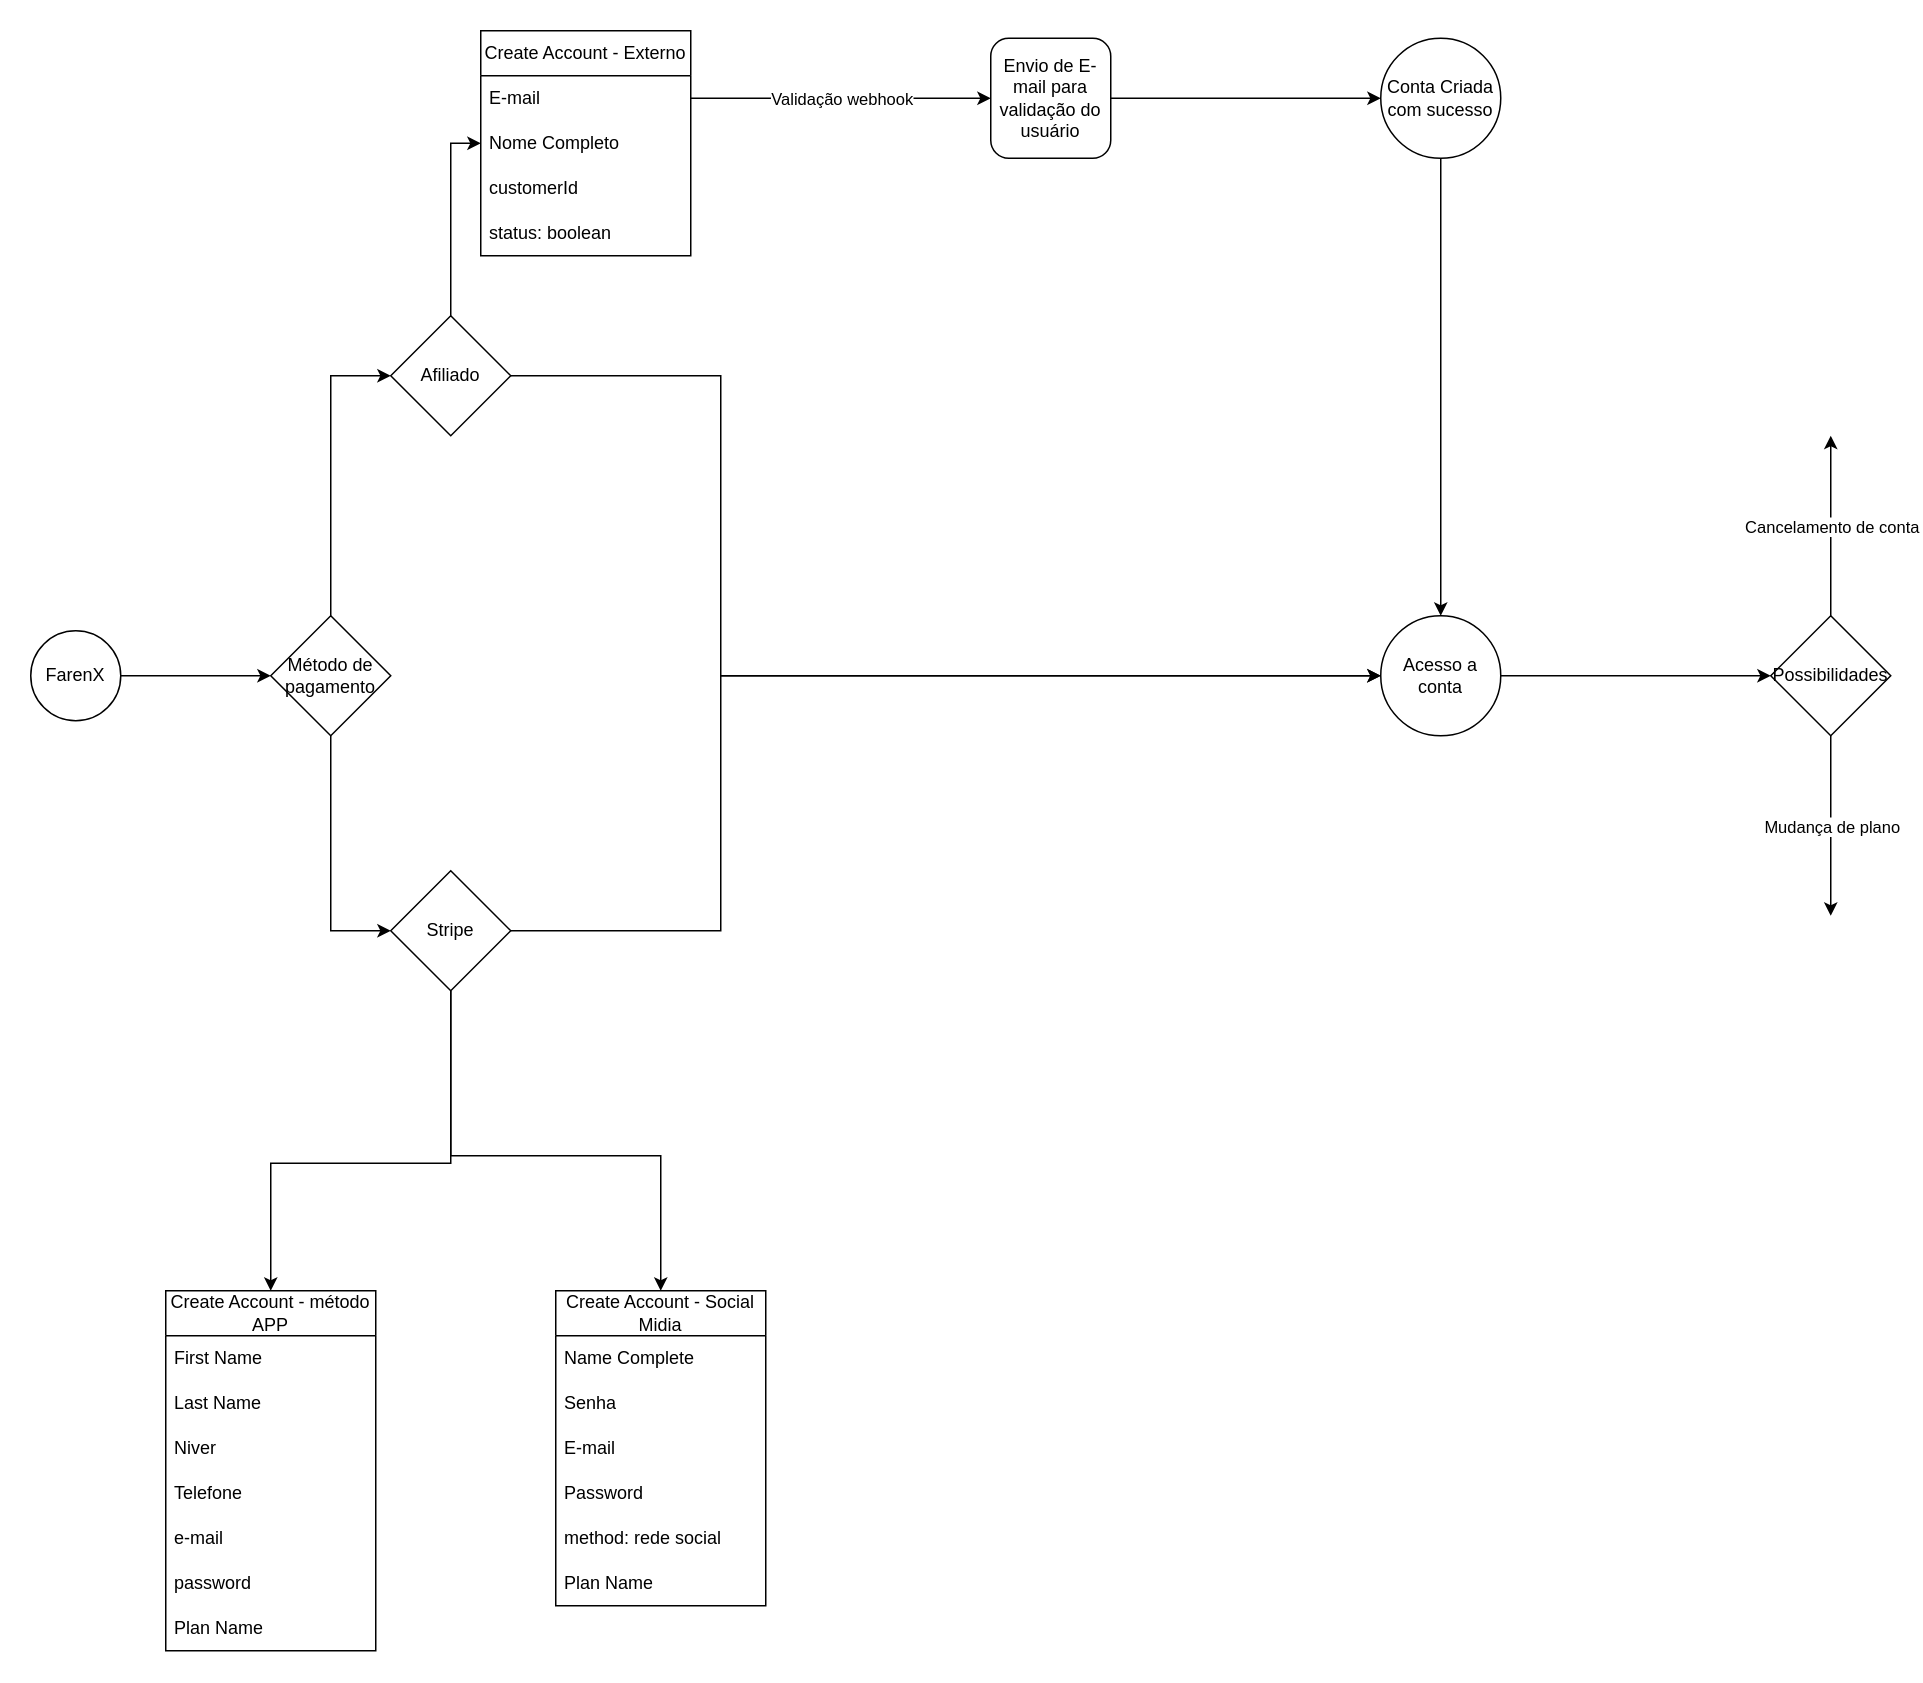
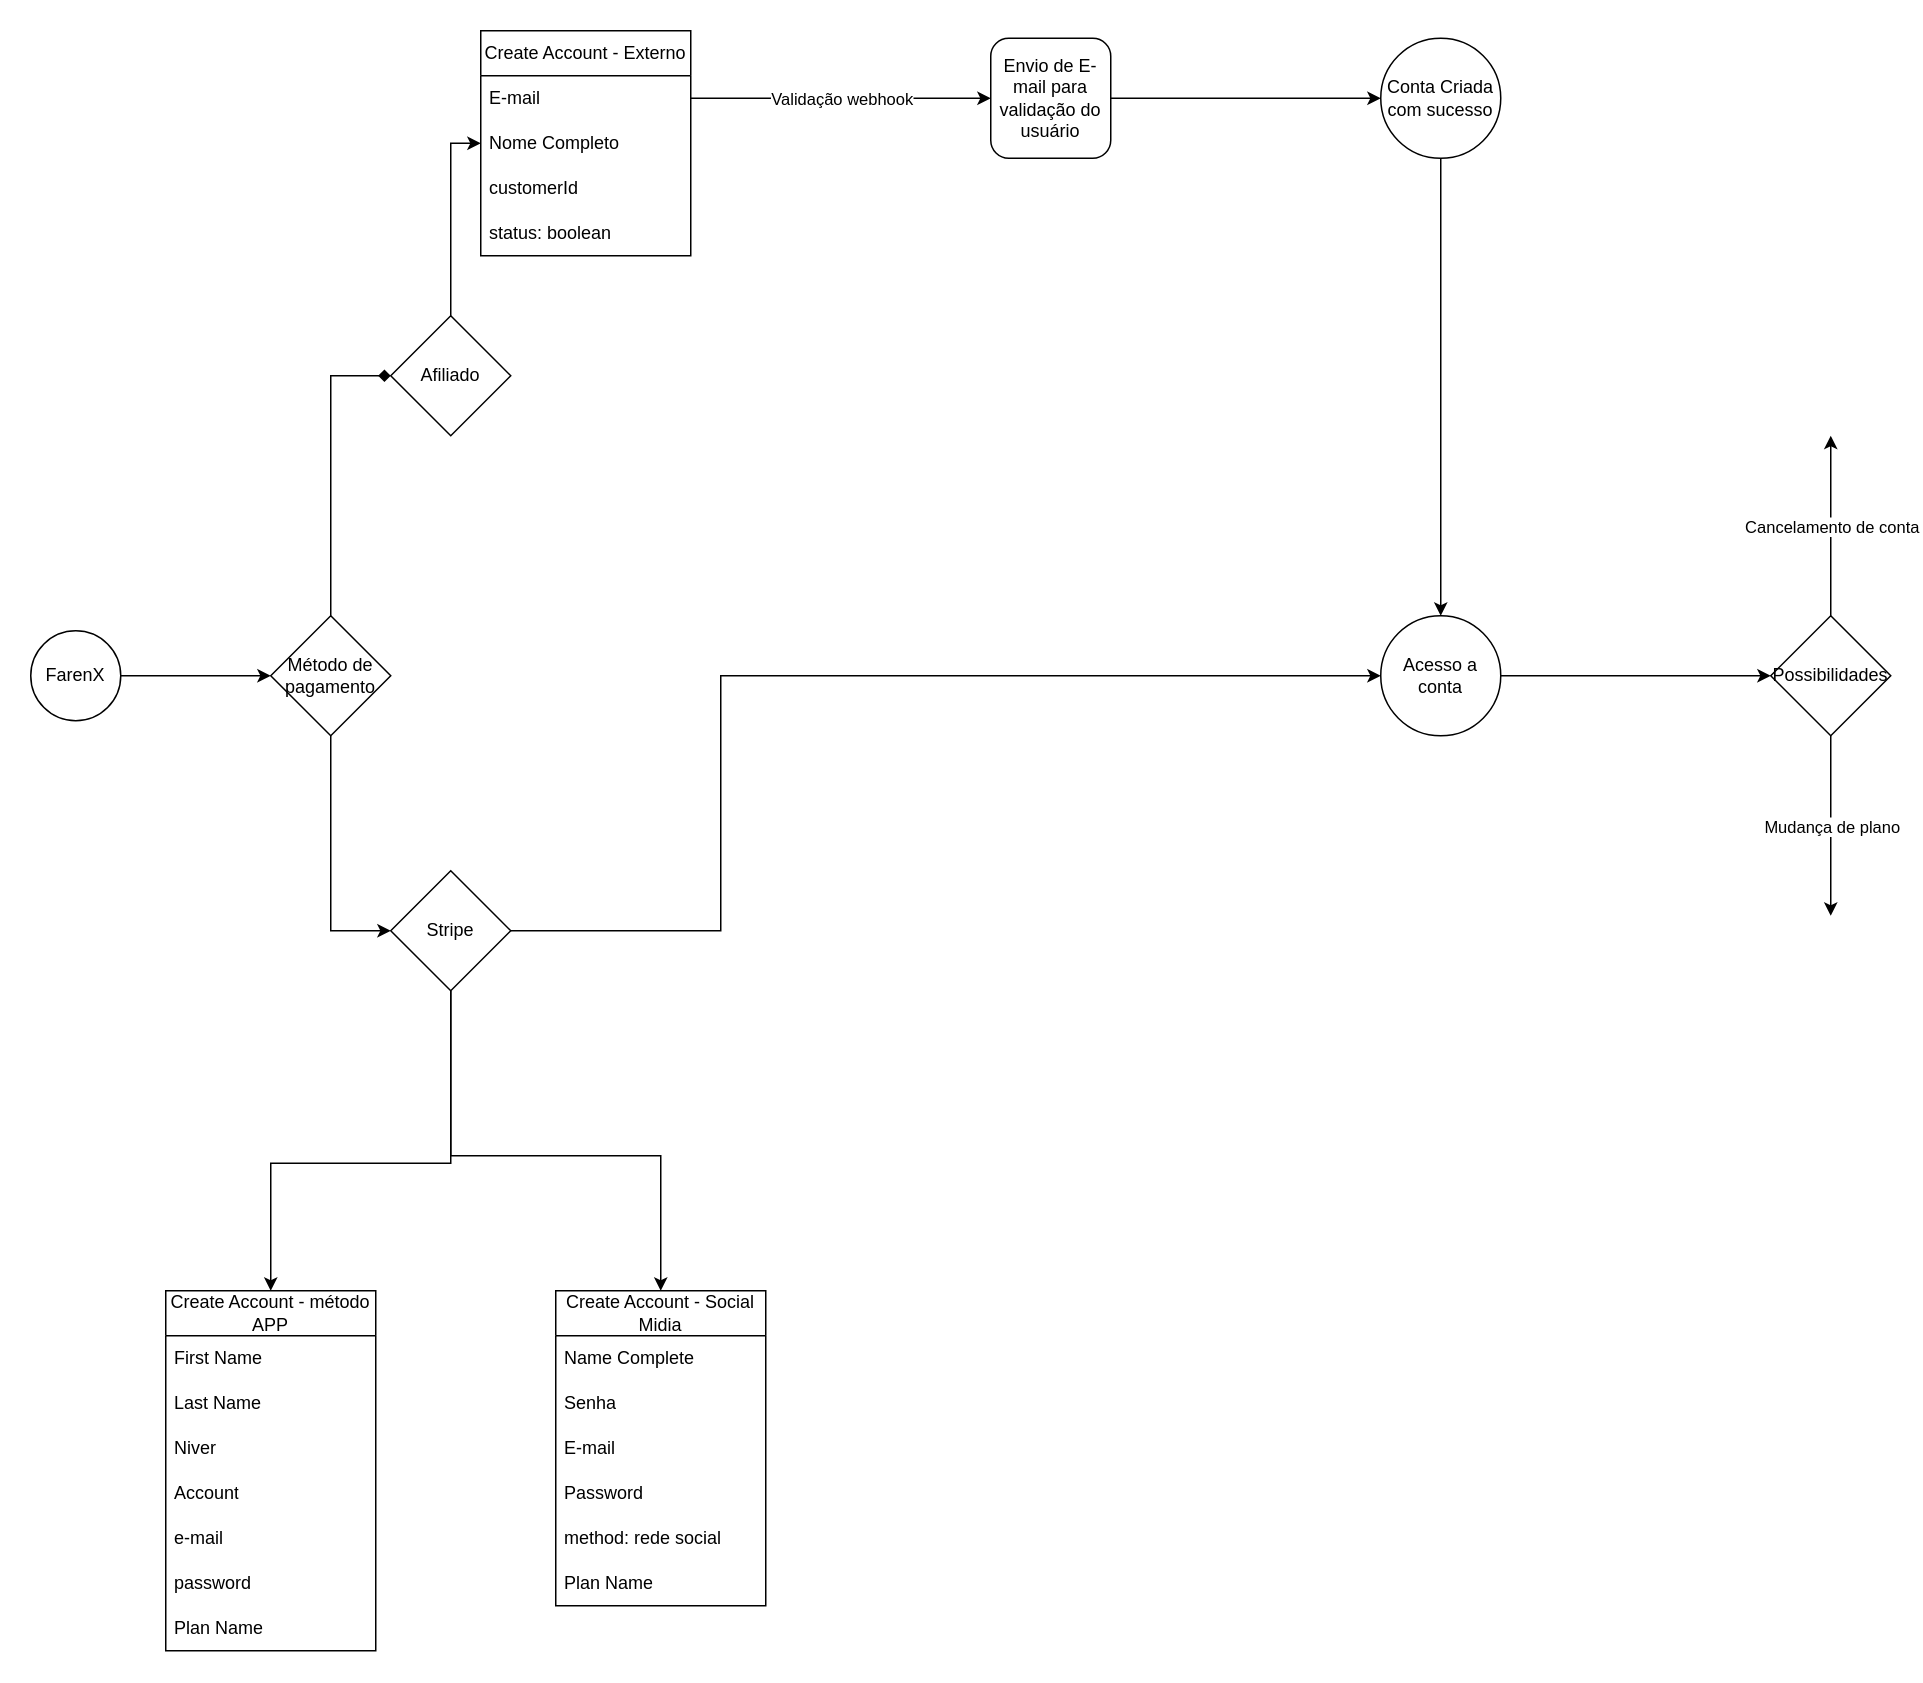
edge "Método de pagamento" -> "Afiliado": arrowhead classic -> diamond
edge "Afiliado" -> "Acesso a conta": removed
node "Telefone": label "Telefone" -> "Account"
